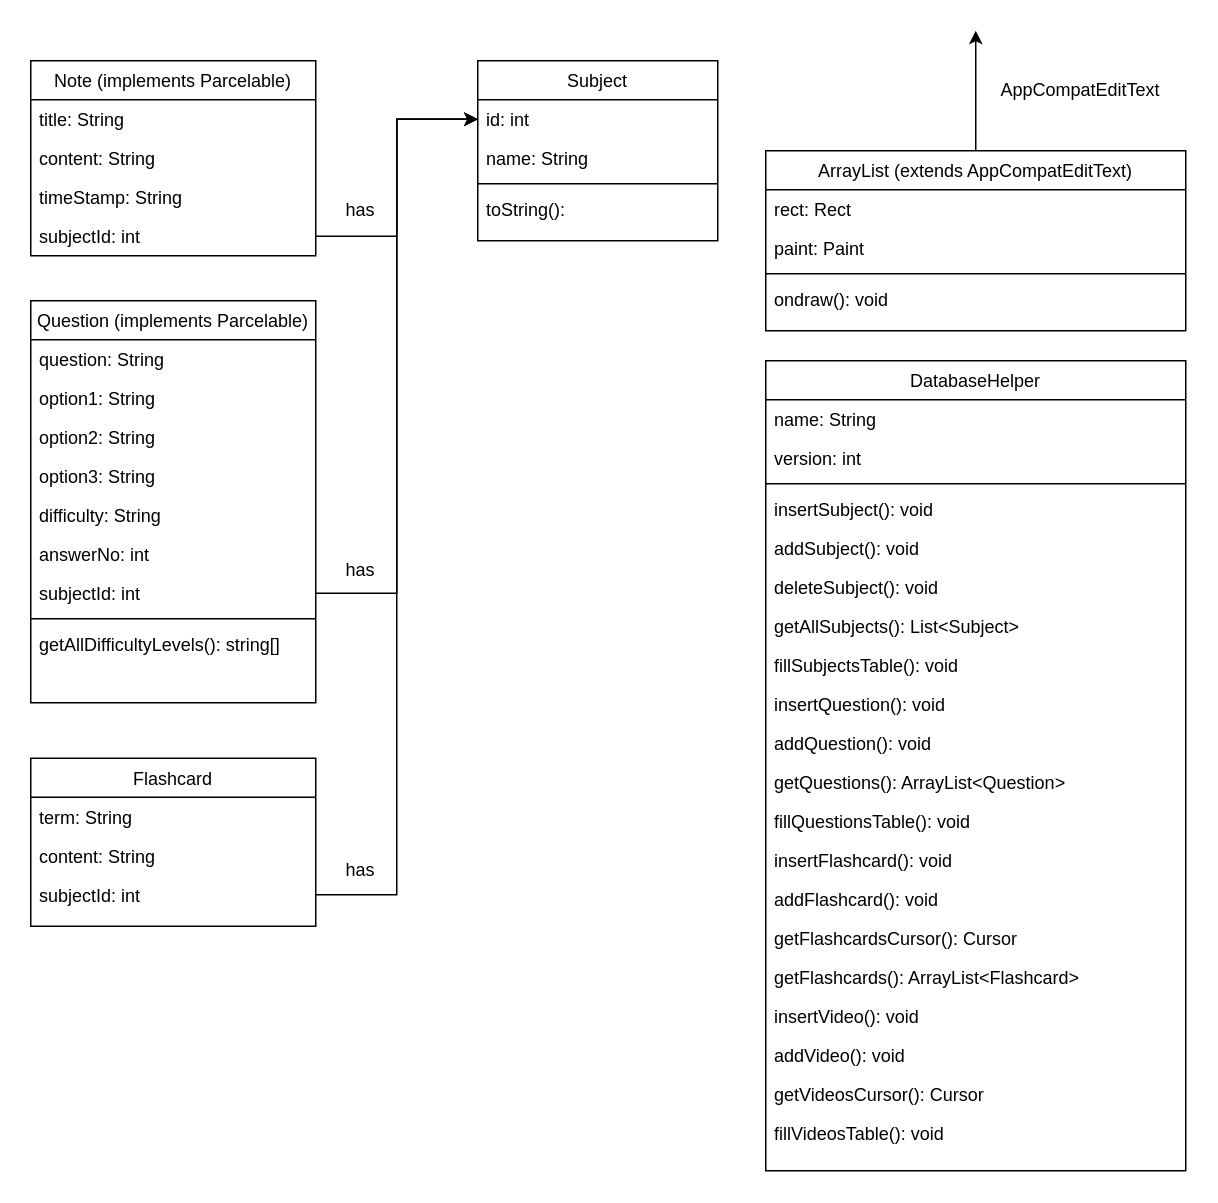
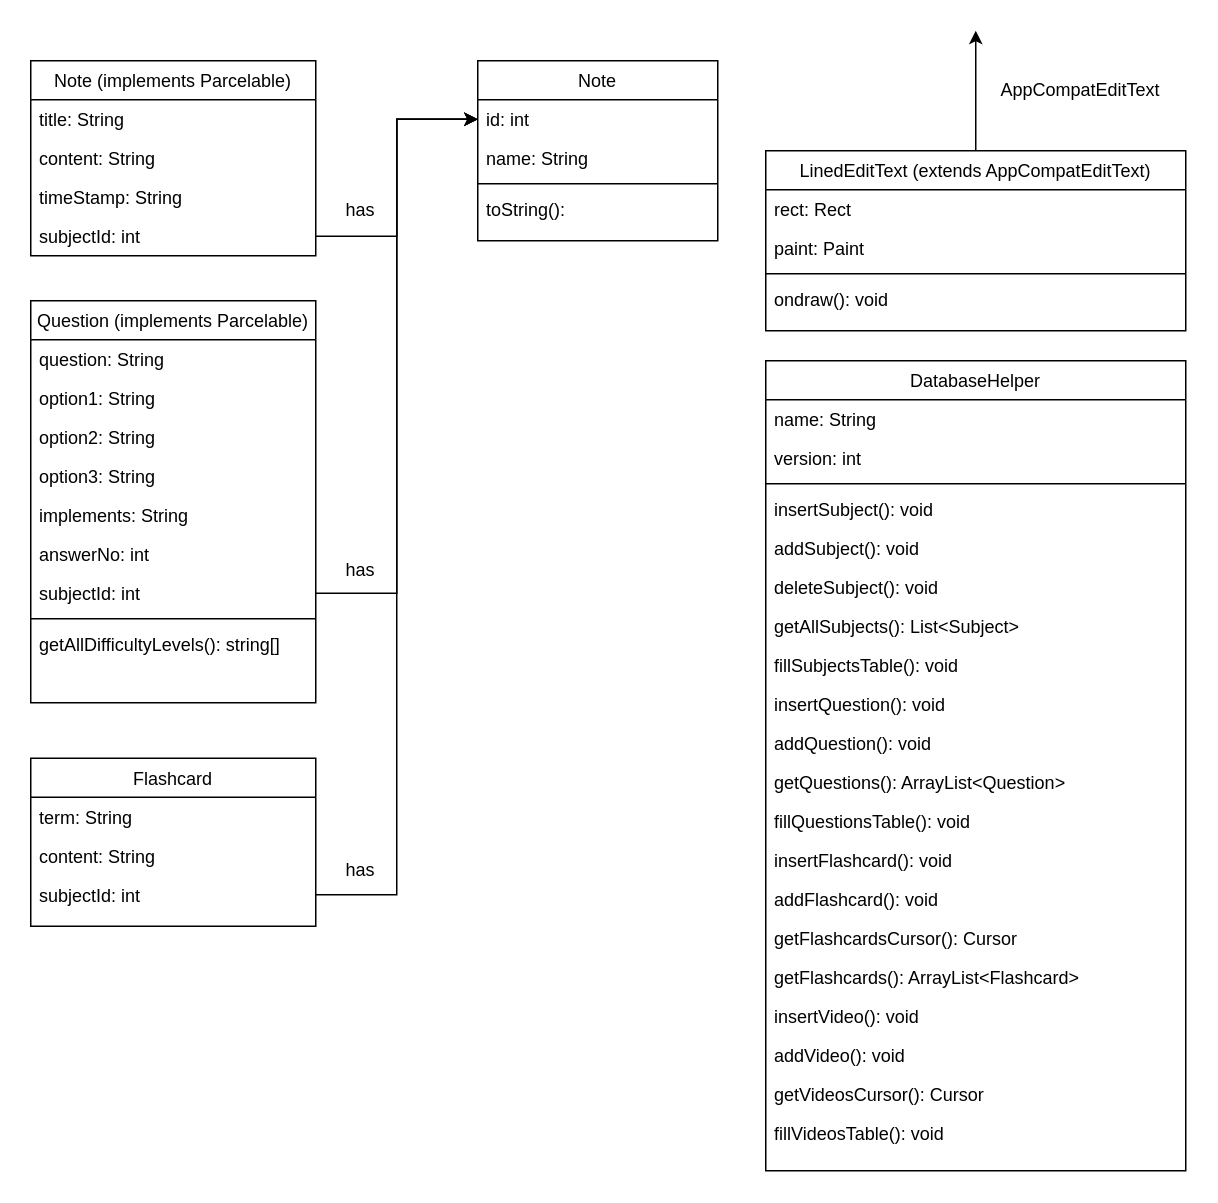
node "Subject": label "Subject" -> "Note"
node "ArrayList (extends AppCompatEditText)": label "ArrayList (extends AppCompatEditText)" -> "LinedEditText (extends AppCompatEditText)"
node "difficulty: String": label "difficulty: String" -> "implements: String"
